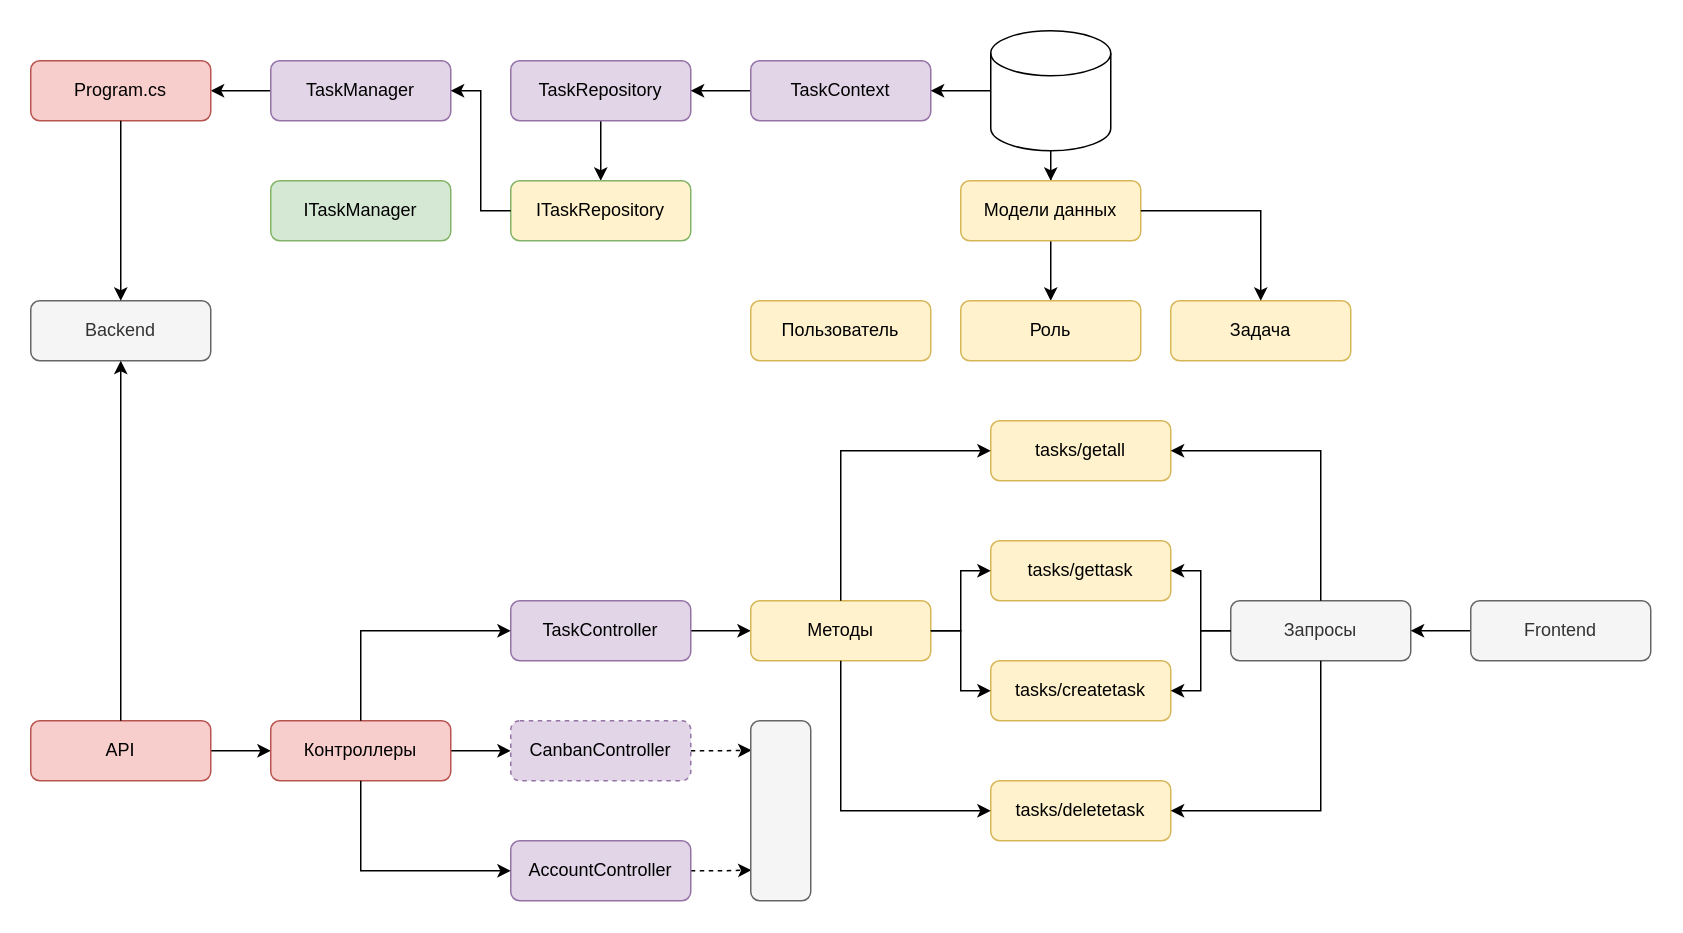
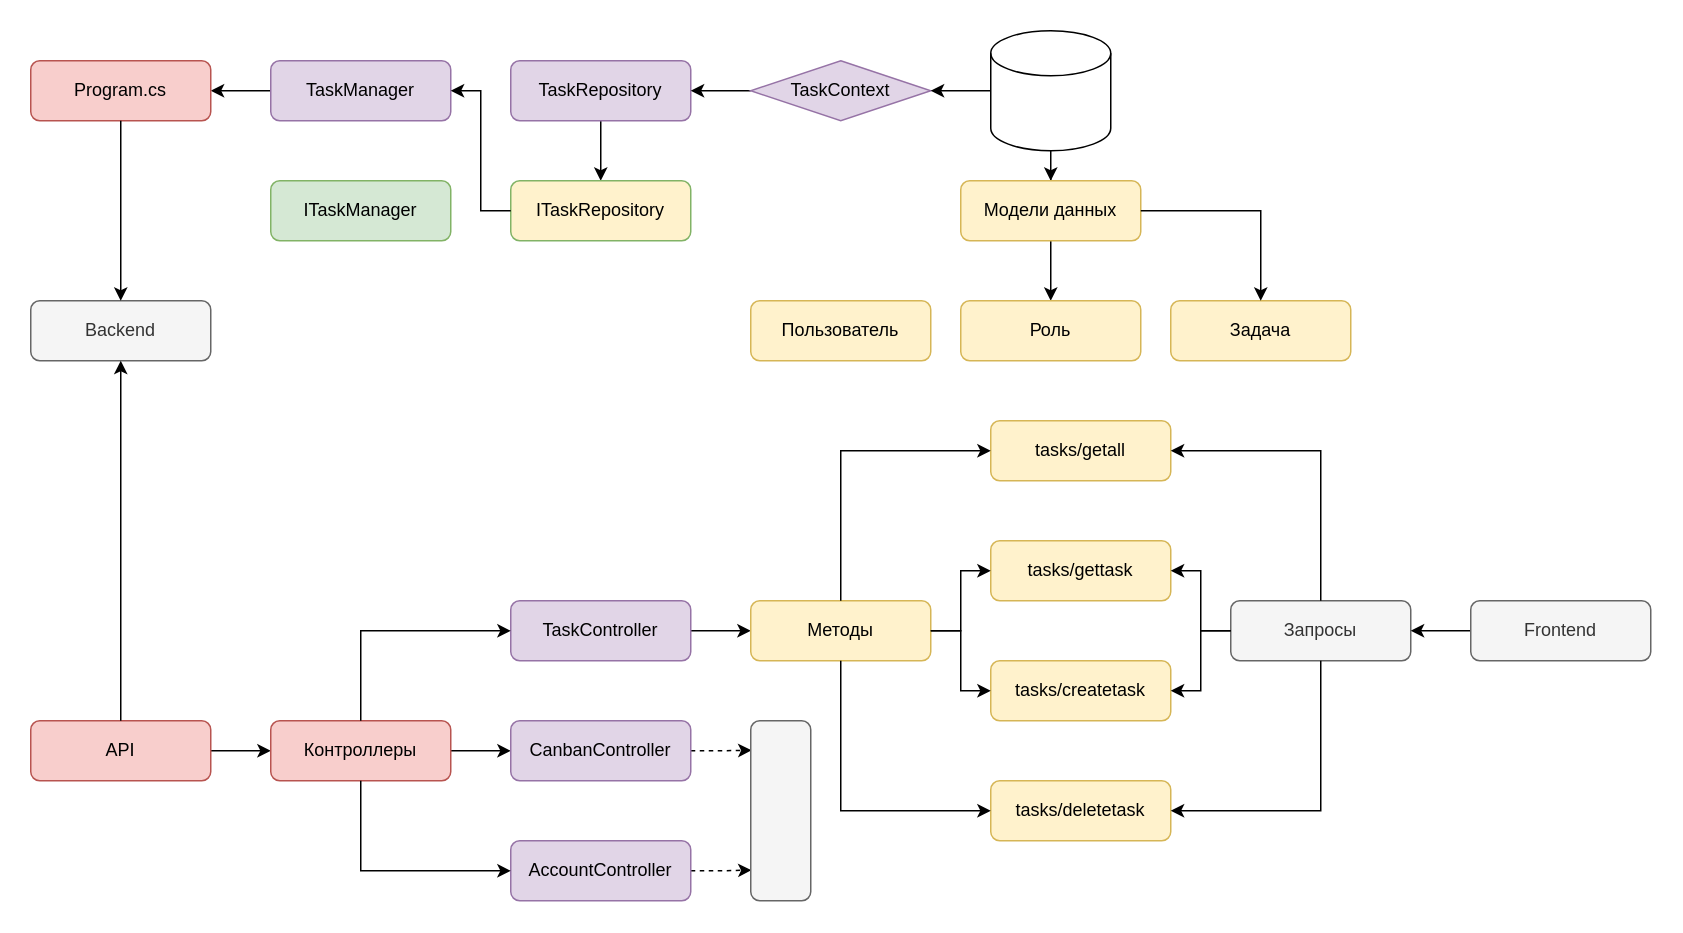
node "TaskContext": shape rounded rectangle -> diamond
node "CanbanController": style dashed -> solid
